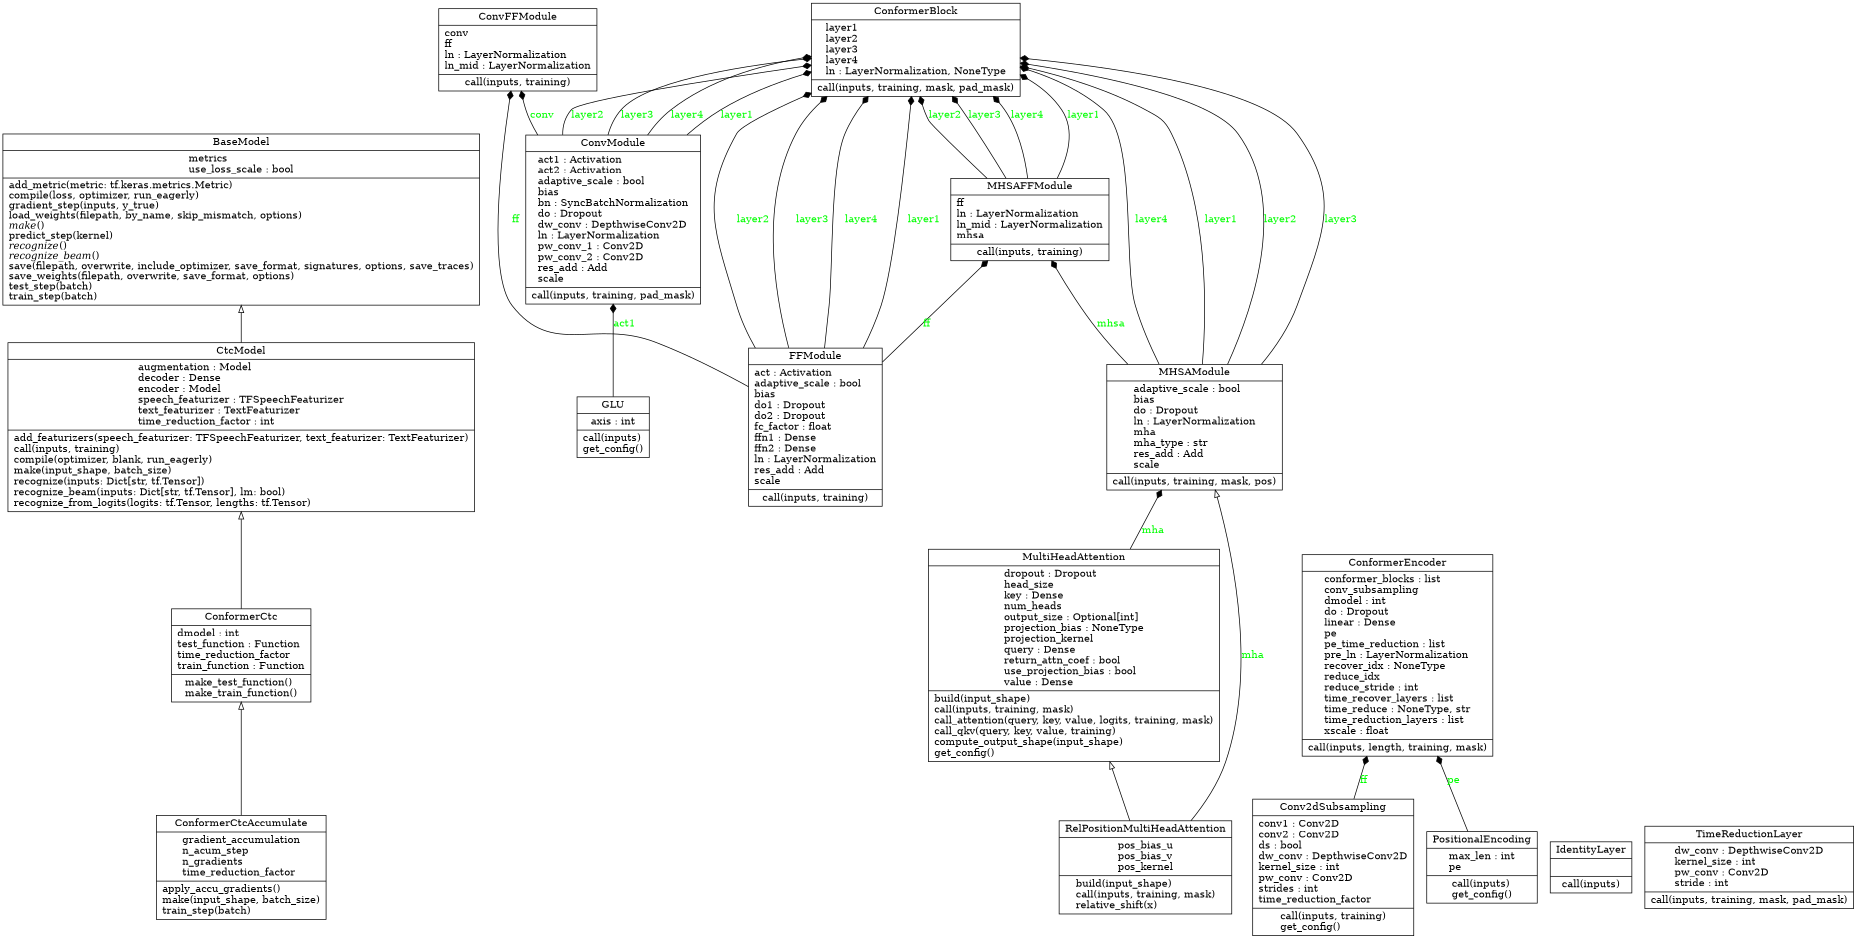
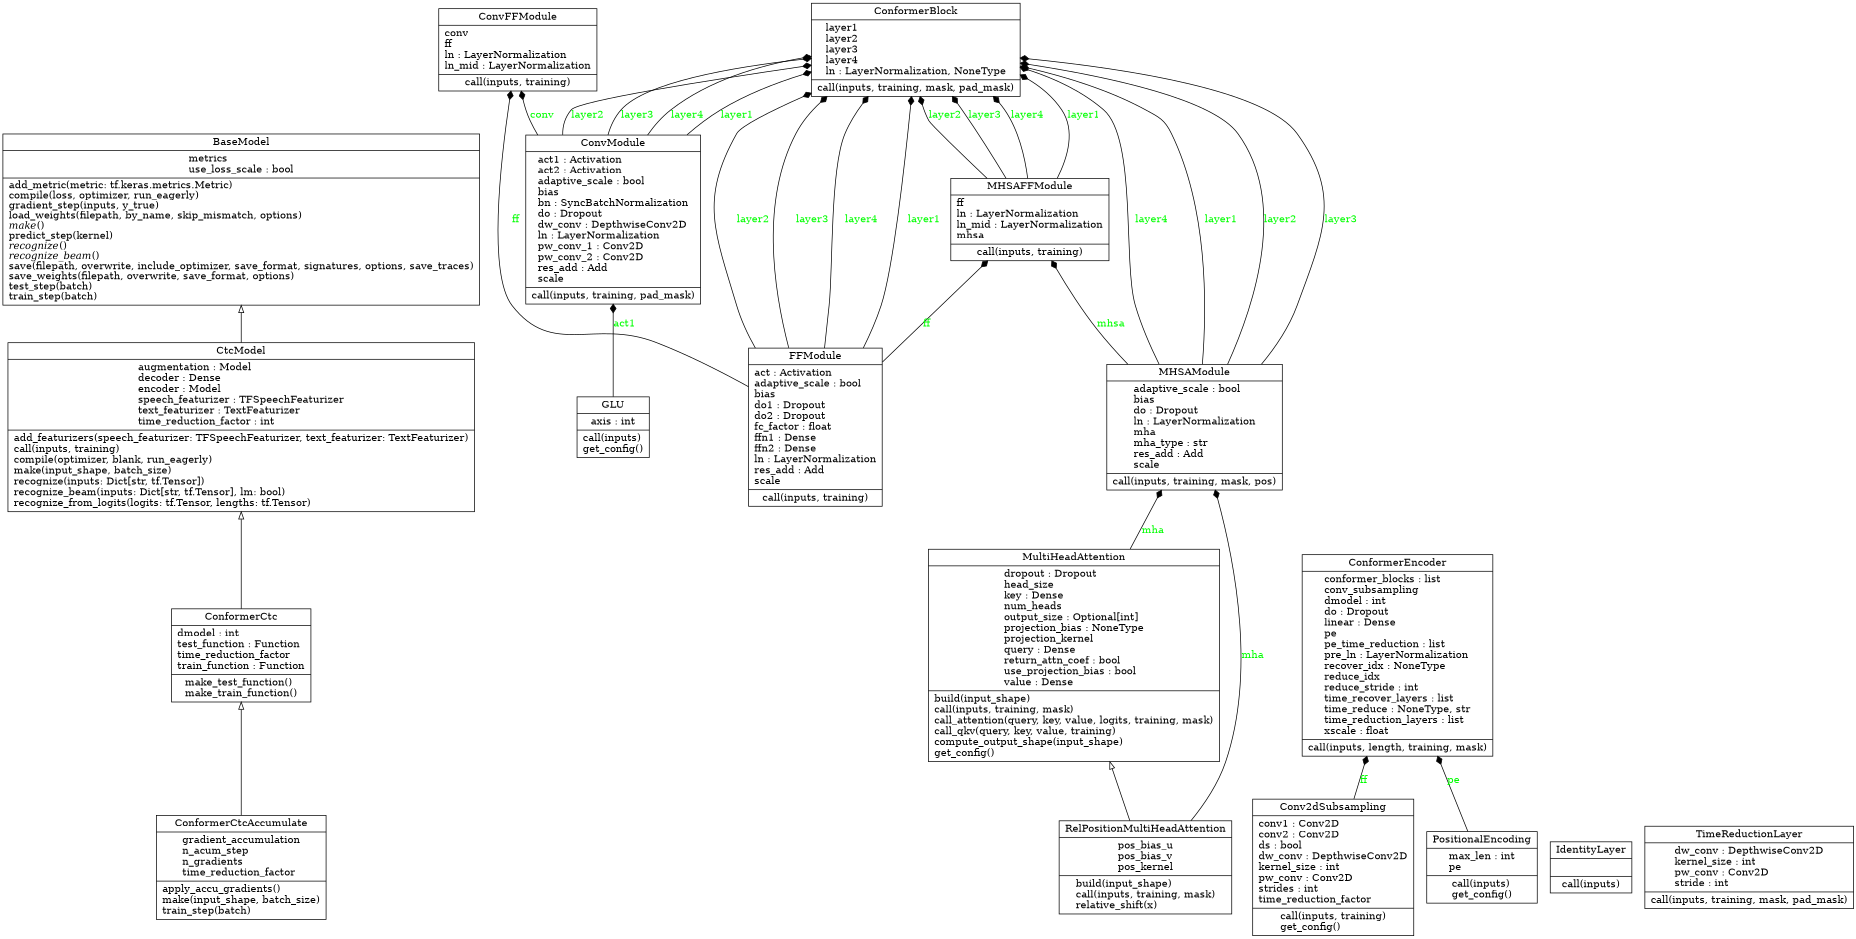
edge "RelPositionMultiHeadAttention" -> "MHSAModule": arrowhead empty -> diamond
